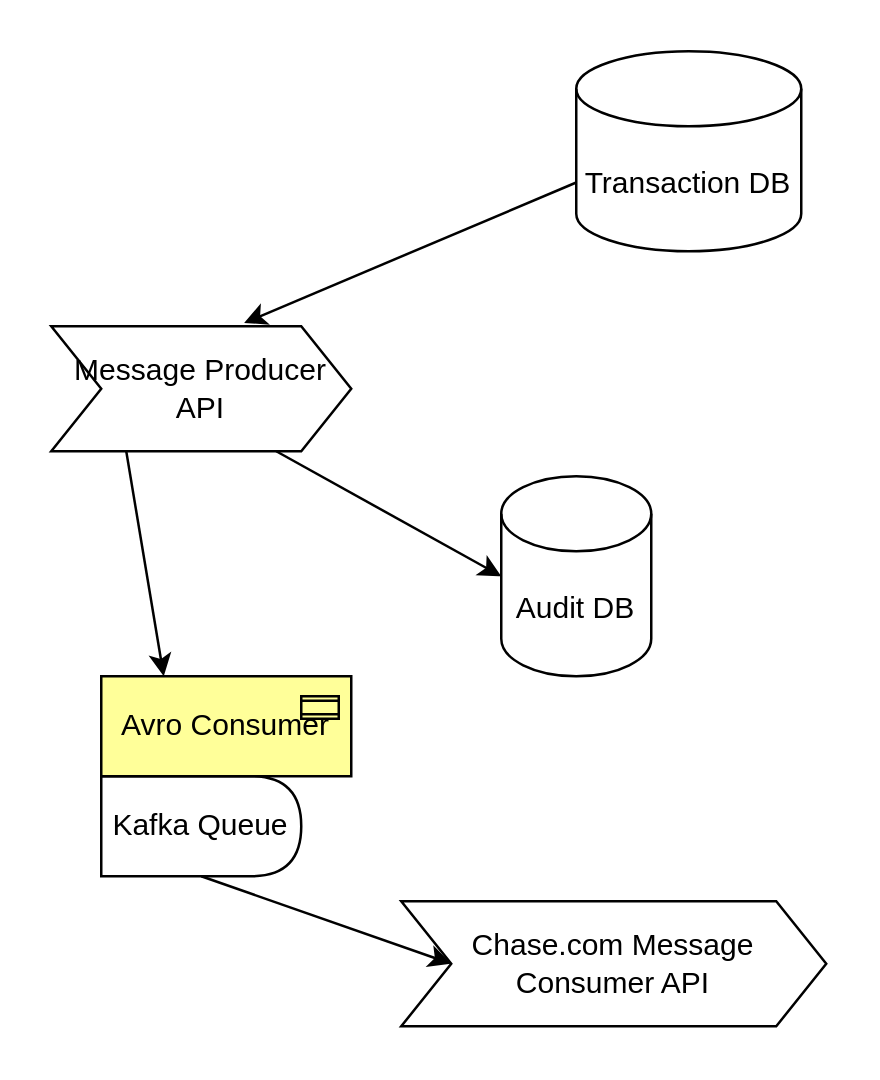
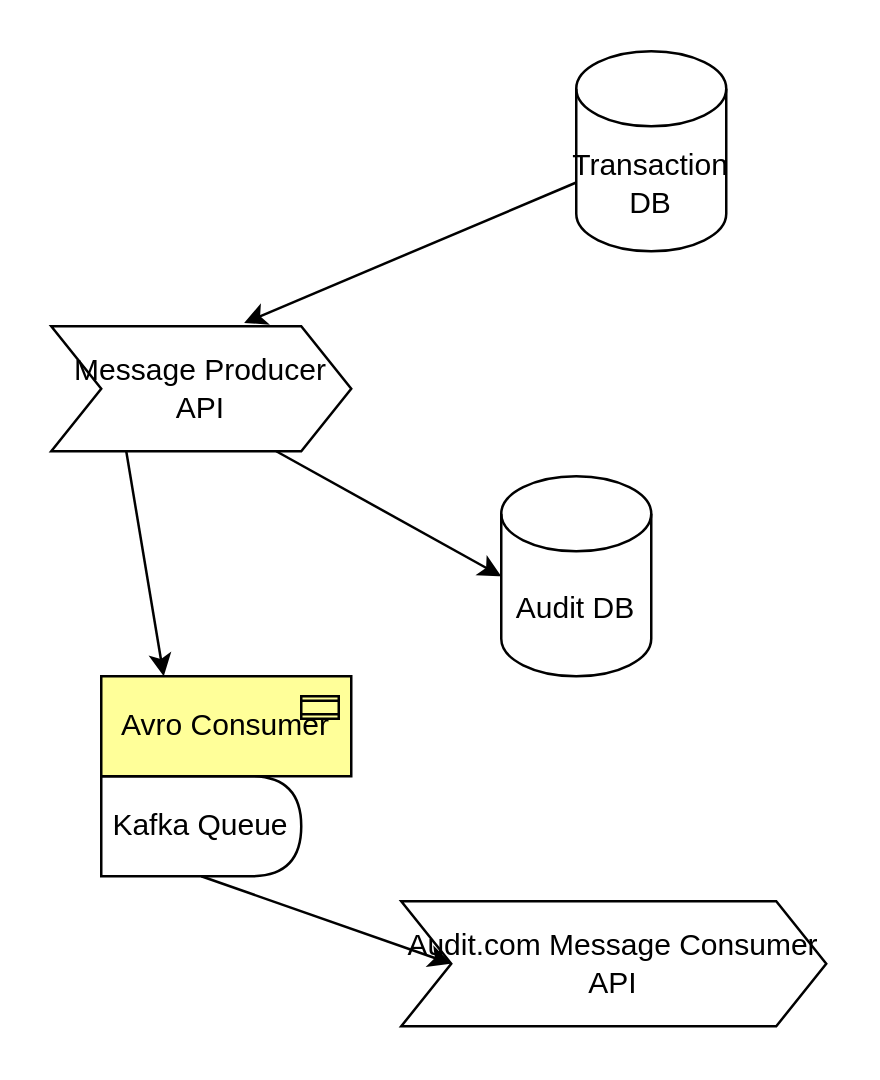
node "Transaction DB": size 225x200 -> 150x200
node "Chase.com Message Consumer API": label "Chase.com Message Consumer API" -> "Audit.com Message Consumer API"
